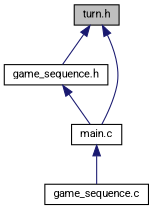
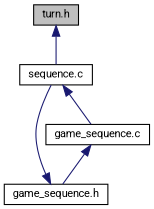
edge "game_sequence.h" -> "turn.h": now "game_sequence.h" -> "game_sequence.c"
node "main.c": label "main.c" -> "sequence.c"
